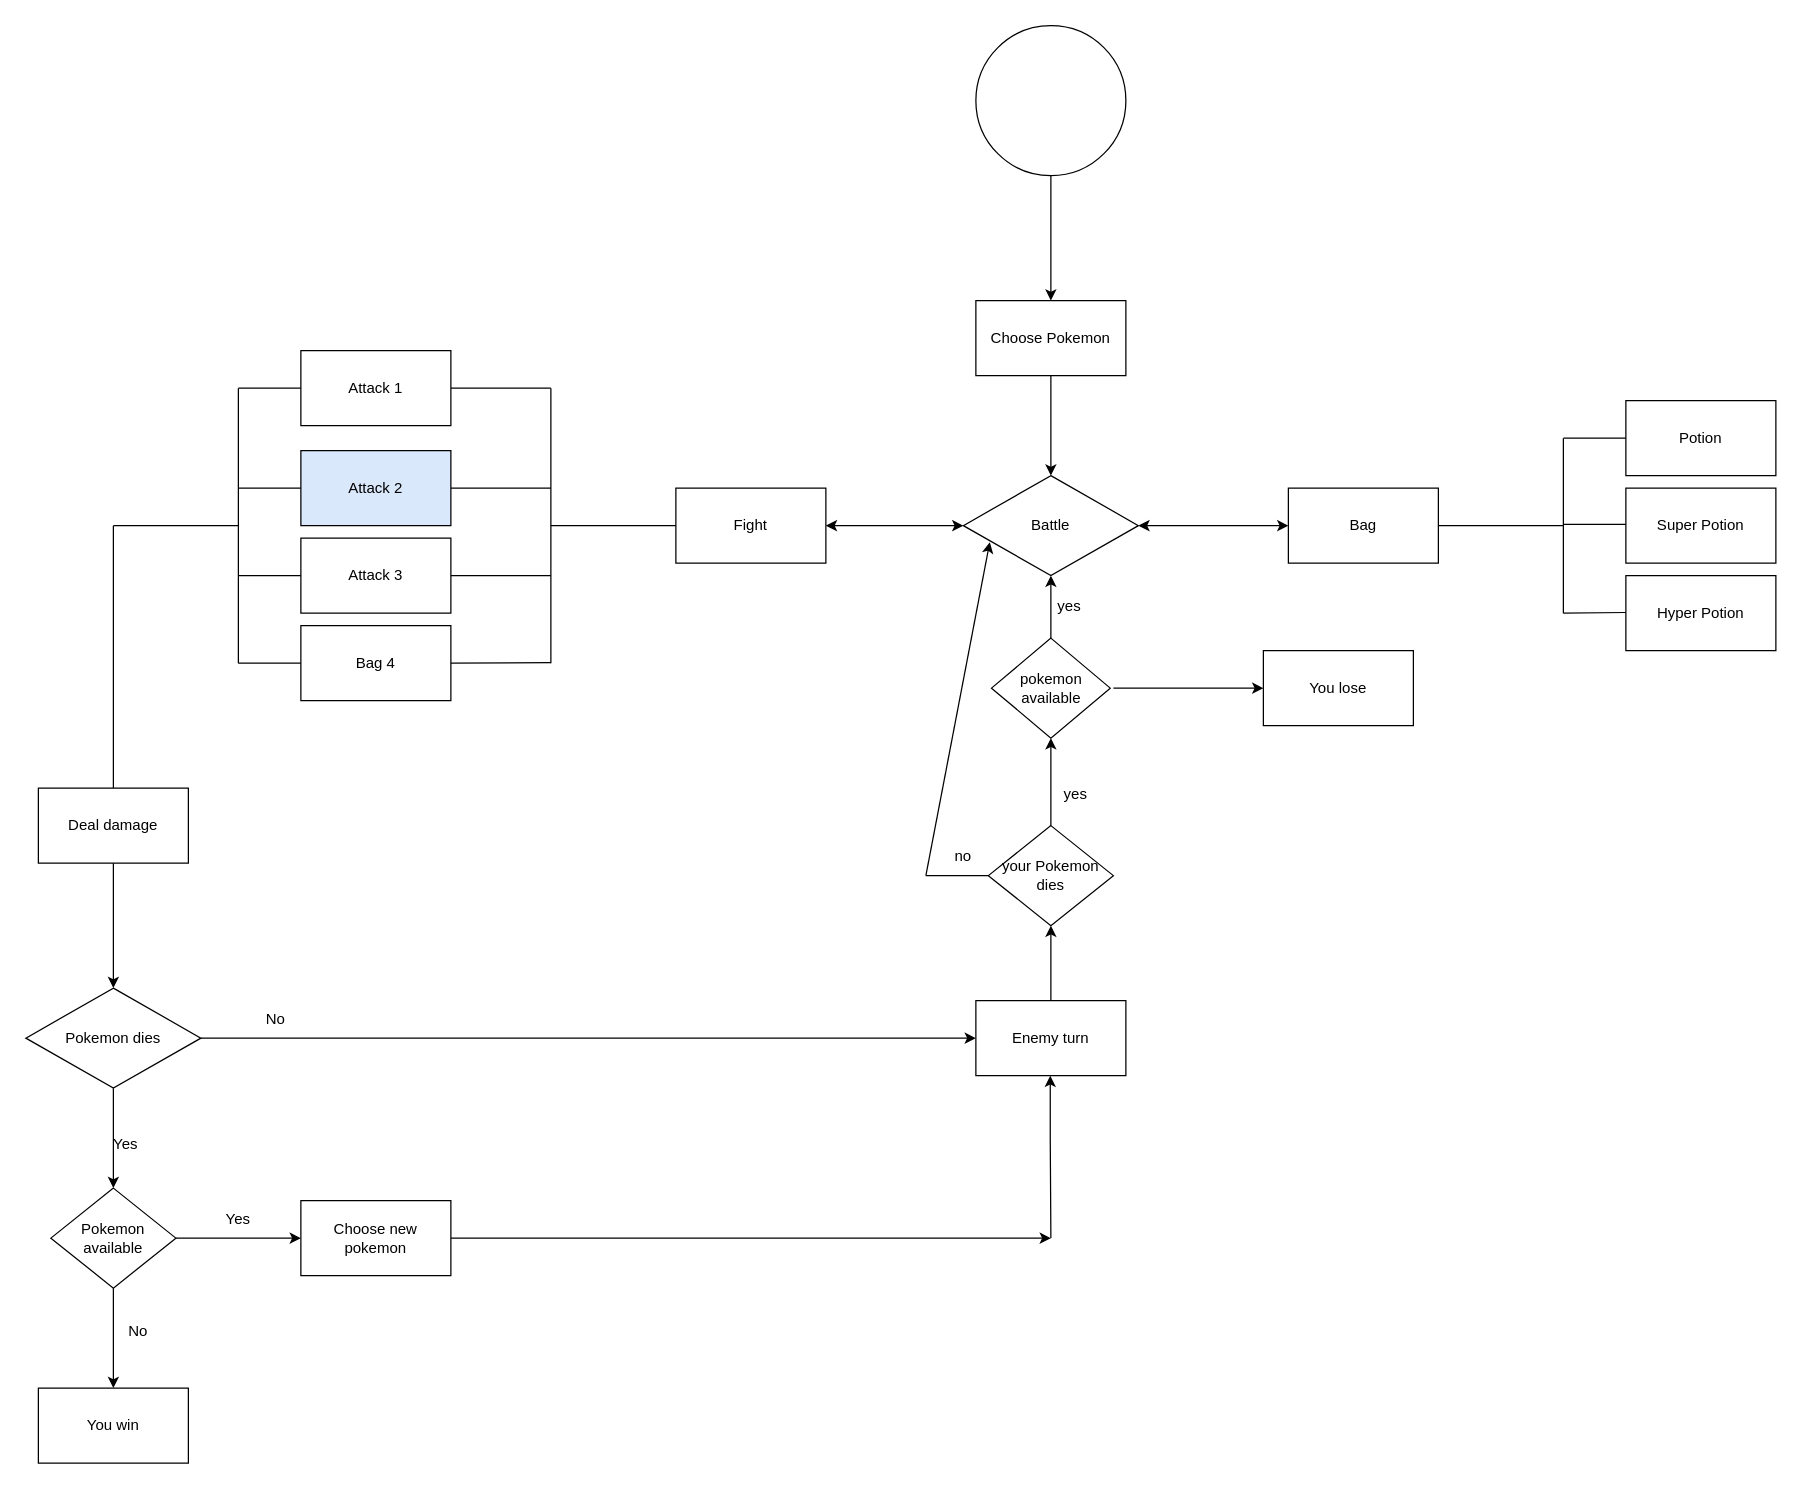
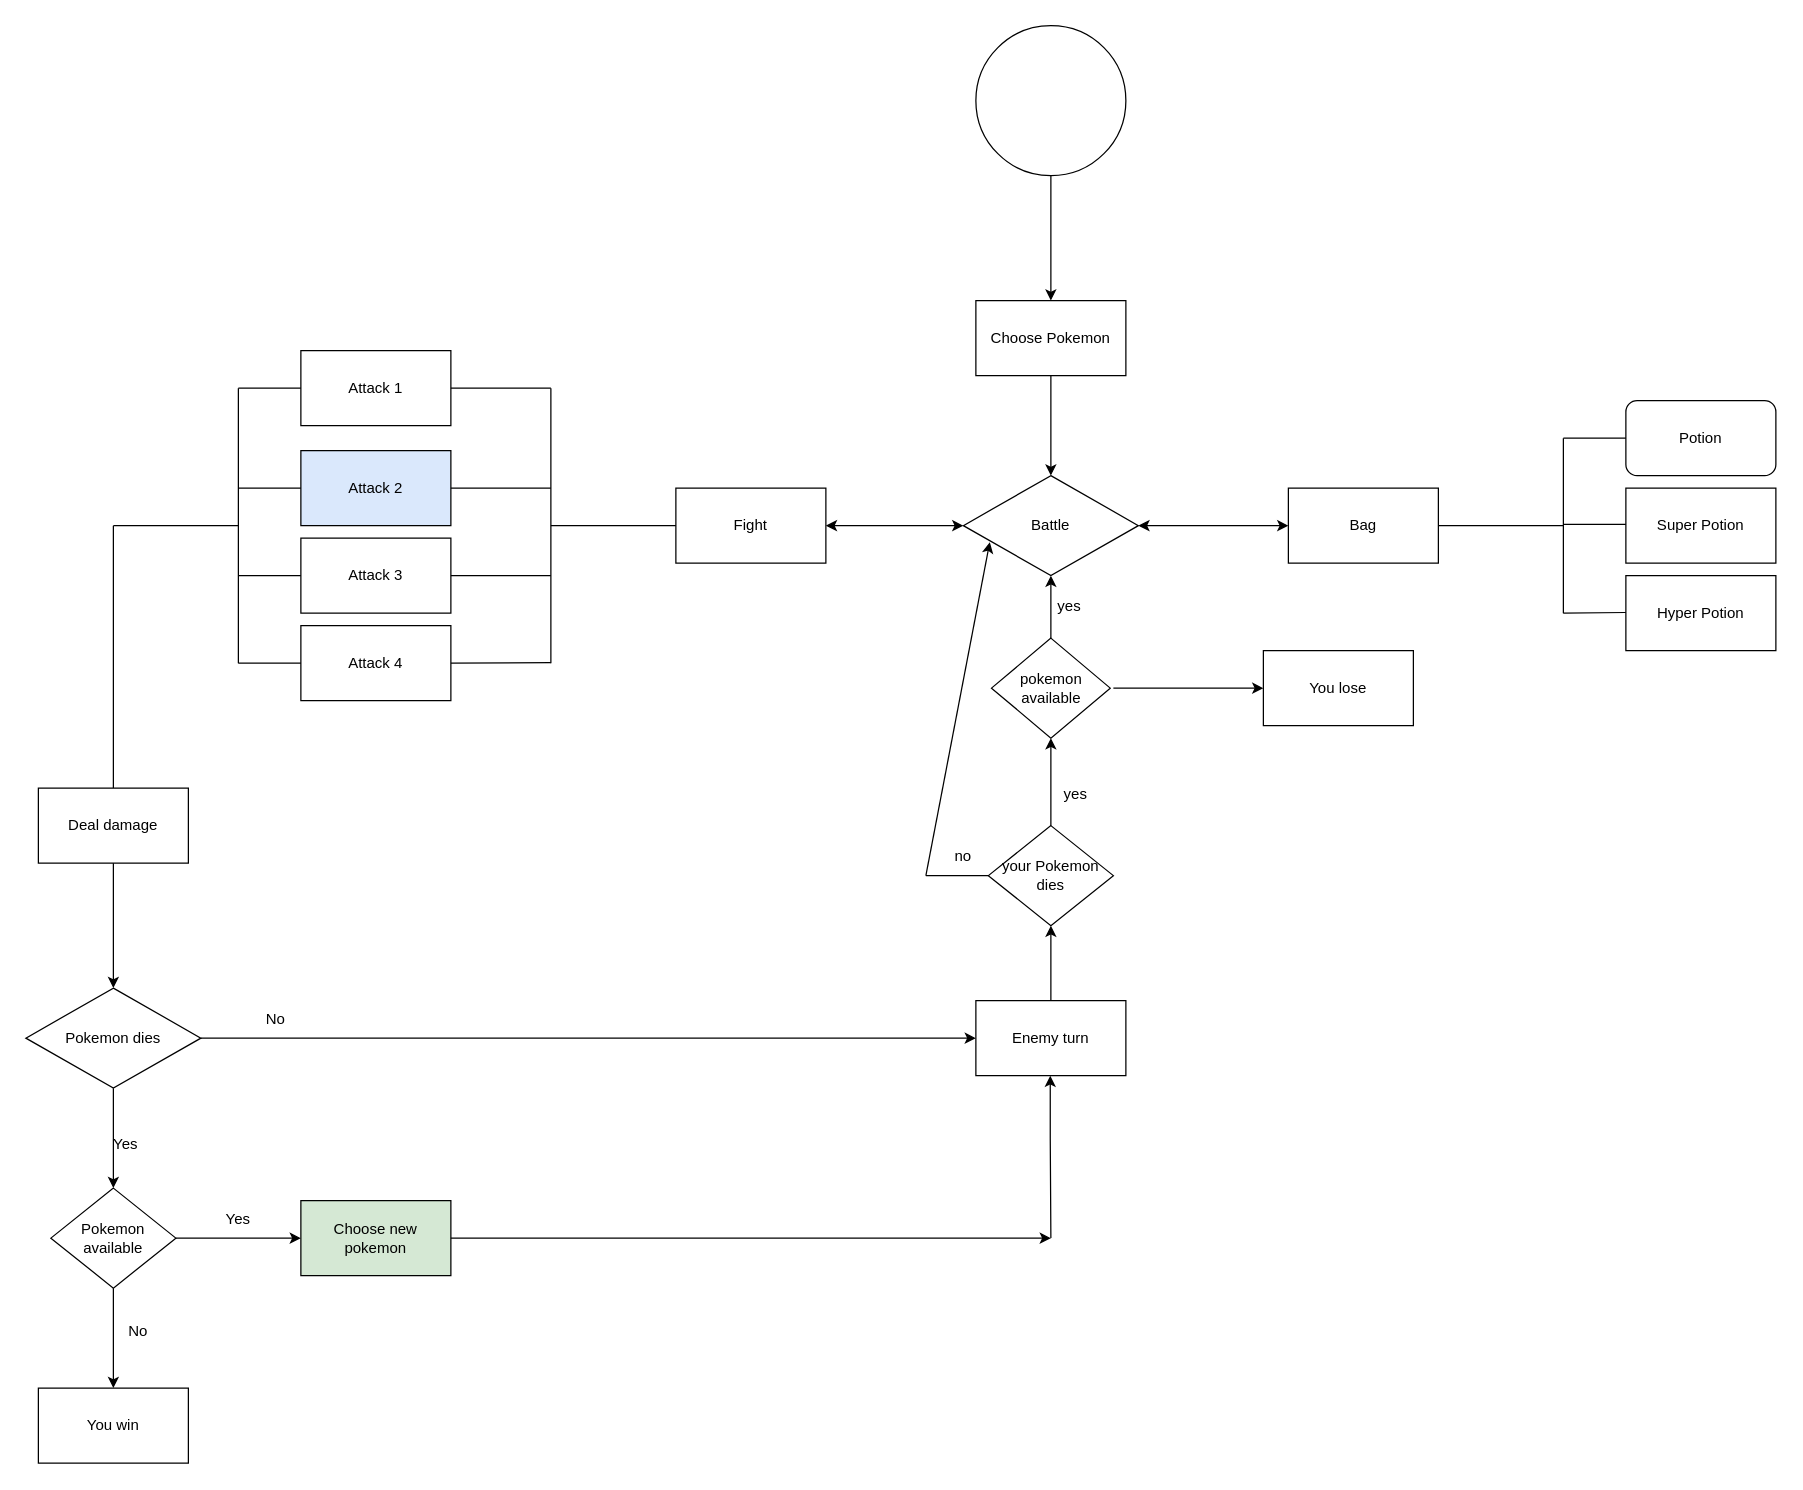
node "Potion": shape rectangle -> rounded rectangle
node "Bag 4": label "Bag 4" -> "Attack 4"
node "Choose new pokemon": fillcolor #ffffff -> #d5e8d4
